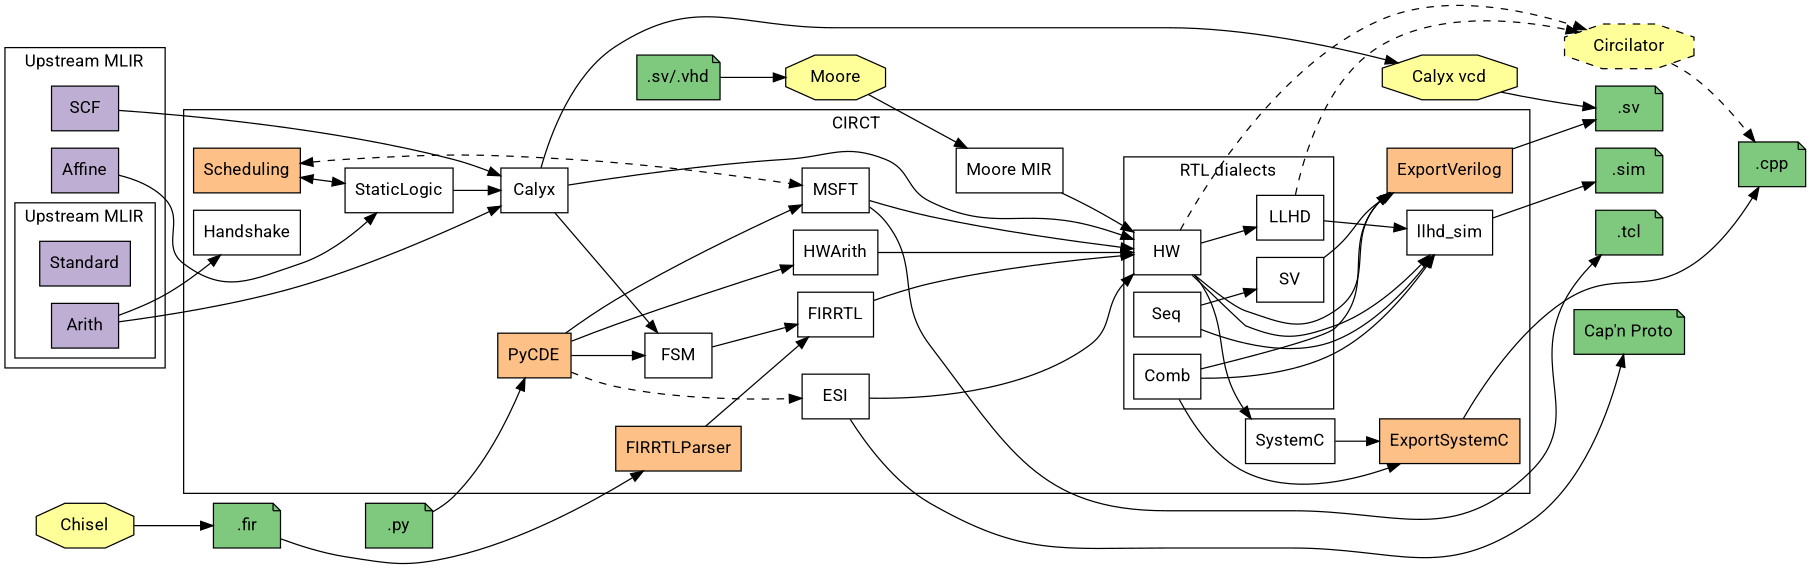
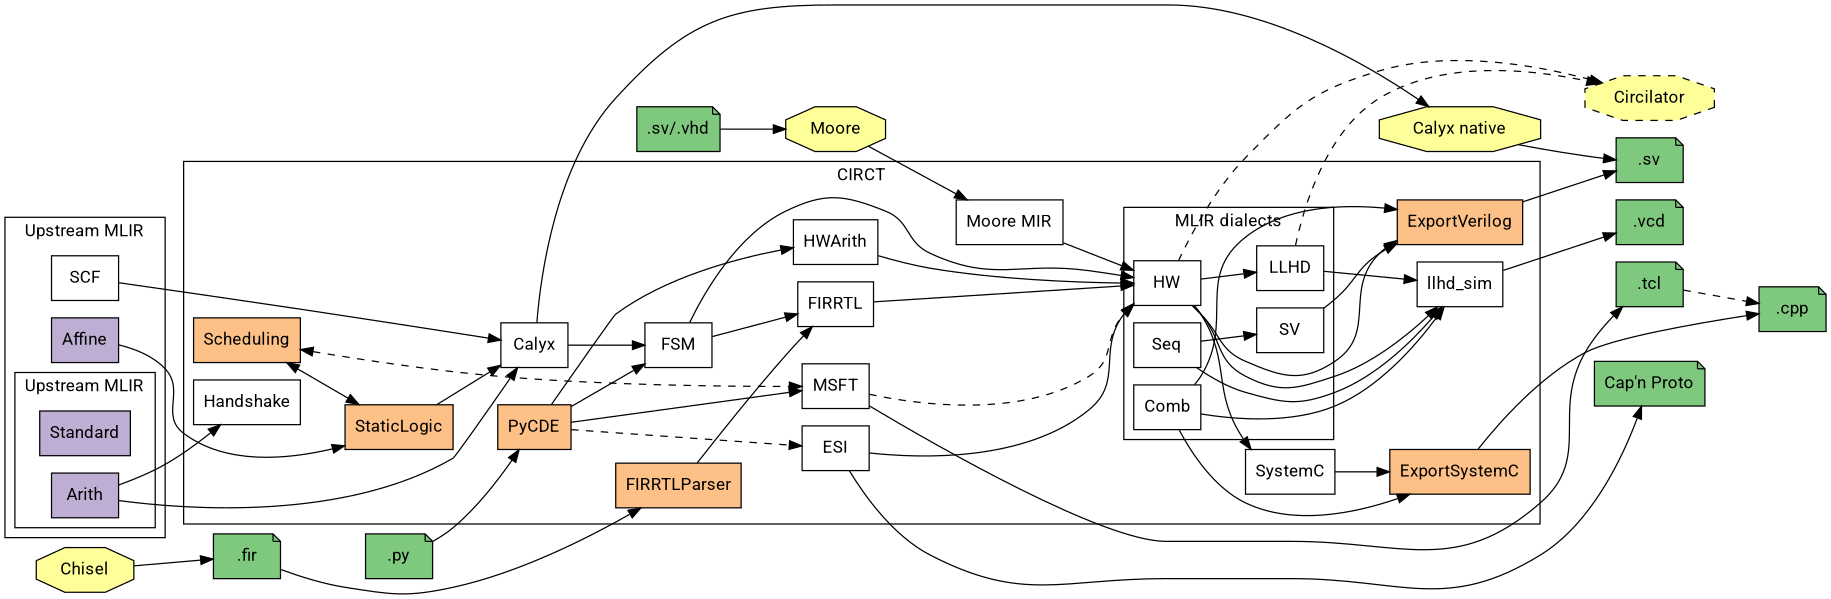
node "Calyx vcd": label "Calyx vcd" -> "Calyx native"
edge "Circilator" -> ".cpp": now ".tcl" -> ".cpp"
node "SCF": fillcolor #beaed4 -> white
edge "Calyx" -> "HW": now "FSM" -> "HW"
cluster "RTL dialects": label "RTL dialects" -> "MLIR dialects"
node ".sim": label ".sim" -> ".vcd"
node "StaticLogic": fillcolor white -> #fdc086
edge "MSFT" -> "HW": style solid -> dashed
